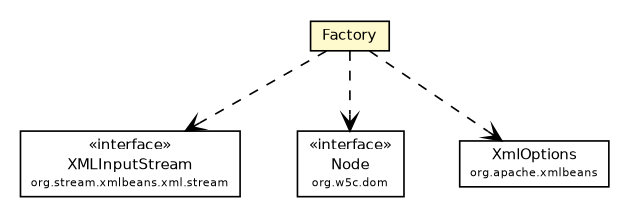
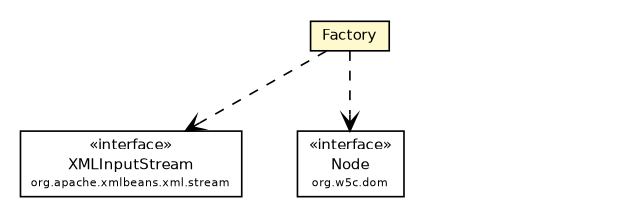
node "XmlOptions": removed
node "XMLInputStream": text "org.stream.xmlbeans.xml.stream" -> "org.apache.xmlbeans.xml.stream"
